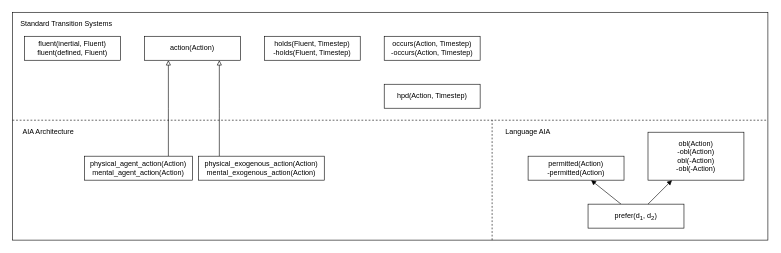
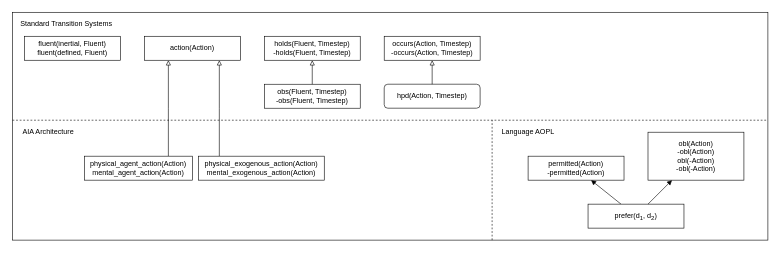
edge "obs(Fluent, Timestep) -obs(Fluent, Timestep)" -> "holds(Fluent, Timestep) -holds(Fluent, Timestep)": added
edge "hpd(Action, Timestep)" -> "occurs(Action, Timestep) -occurs(Action, Timestep)": added
node "obs(Fluent, Timestep) -obs(Fluent, Timestep)": added
node "hpd(Action, Timestep)": shape rectangle -> rounded rectangle
node "Language AIA": label "Language AIA" -> "Language AOPL"
